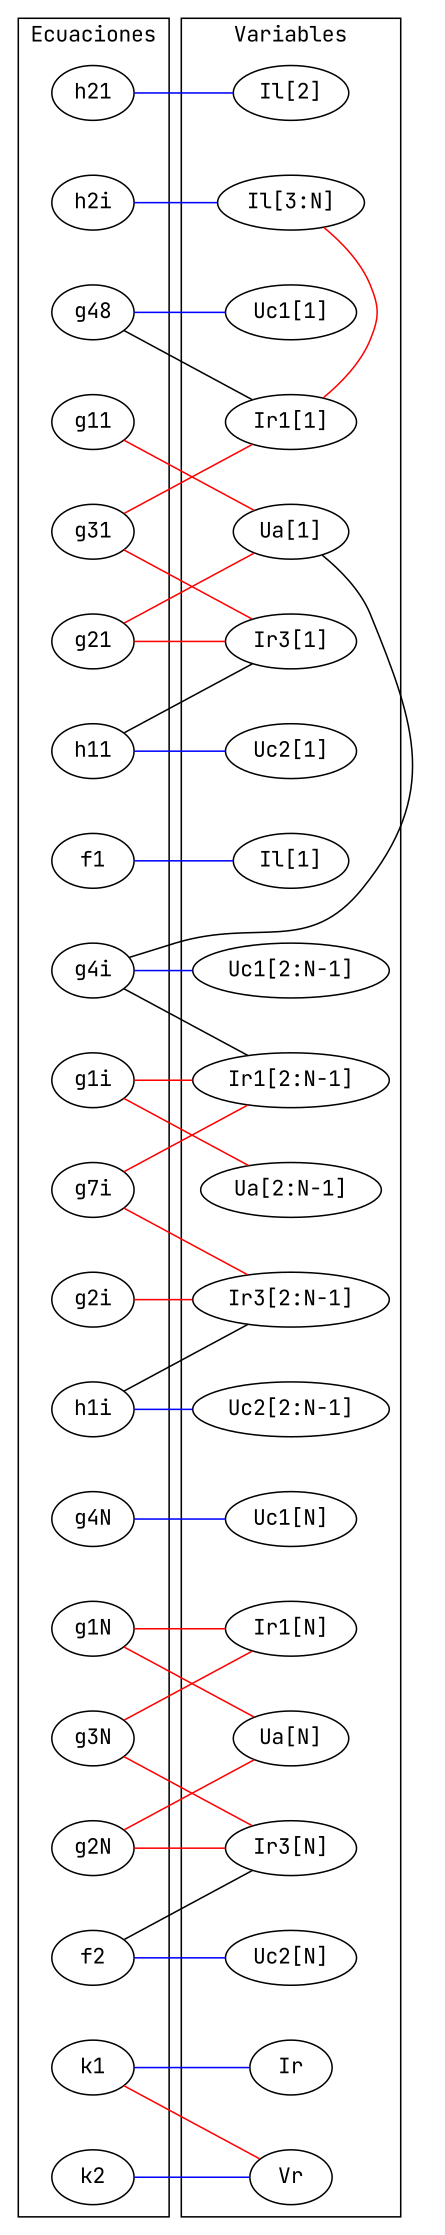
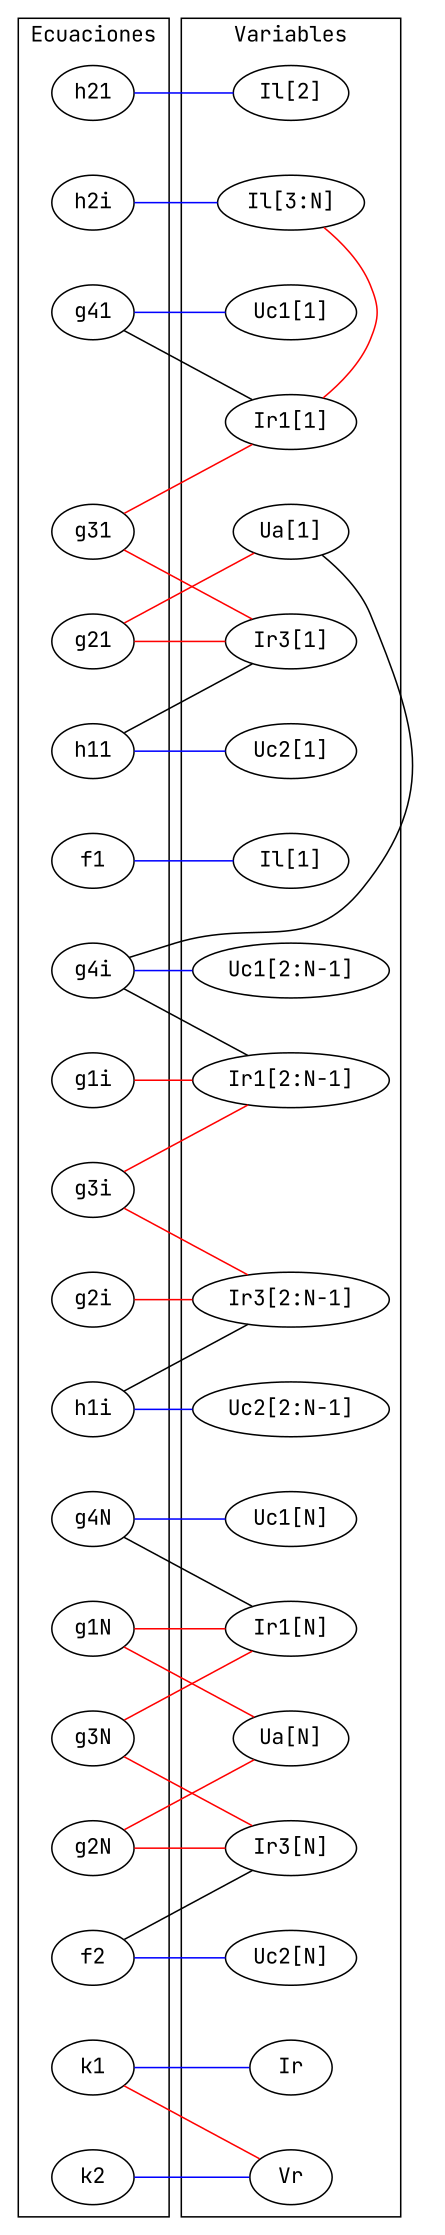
node "g48": label "g48" -> "g41"
node "g11": removed
node "g7i": label "g7i" -> "g3i"
node "Ua[2:N-1]": removed
edge "g4N" -- "Ir1[N]": added
